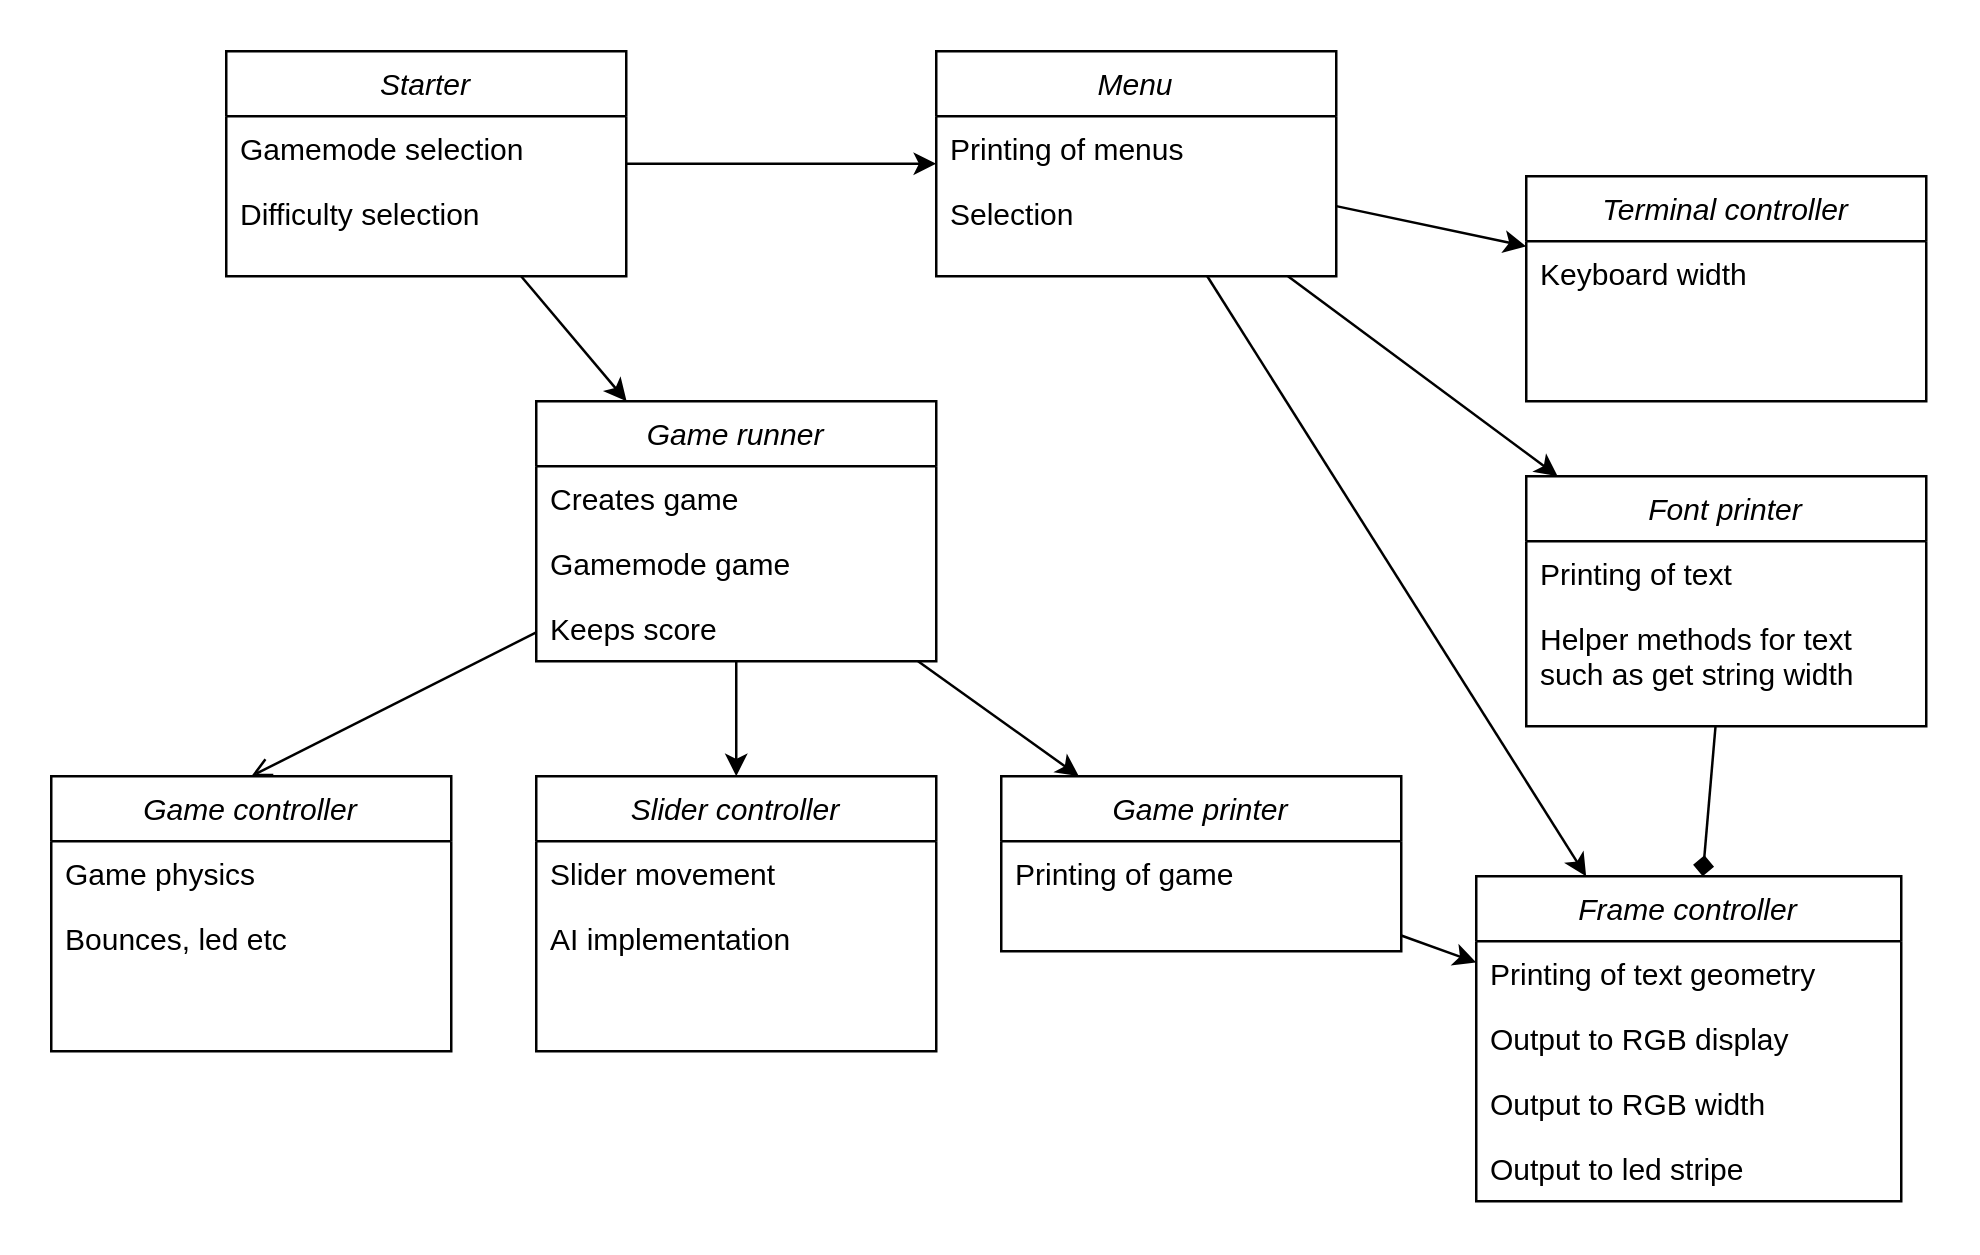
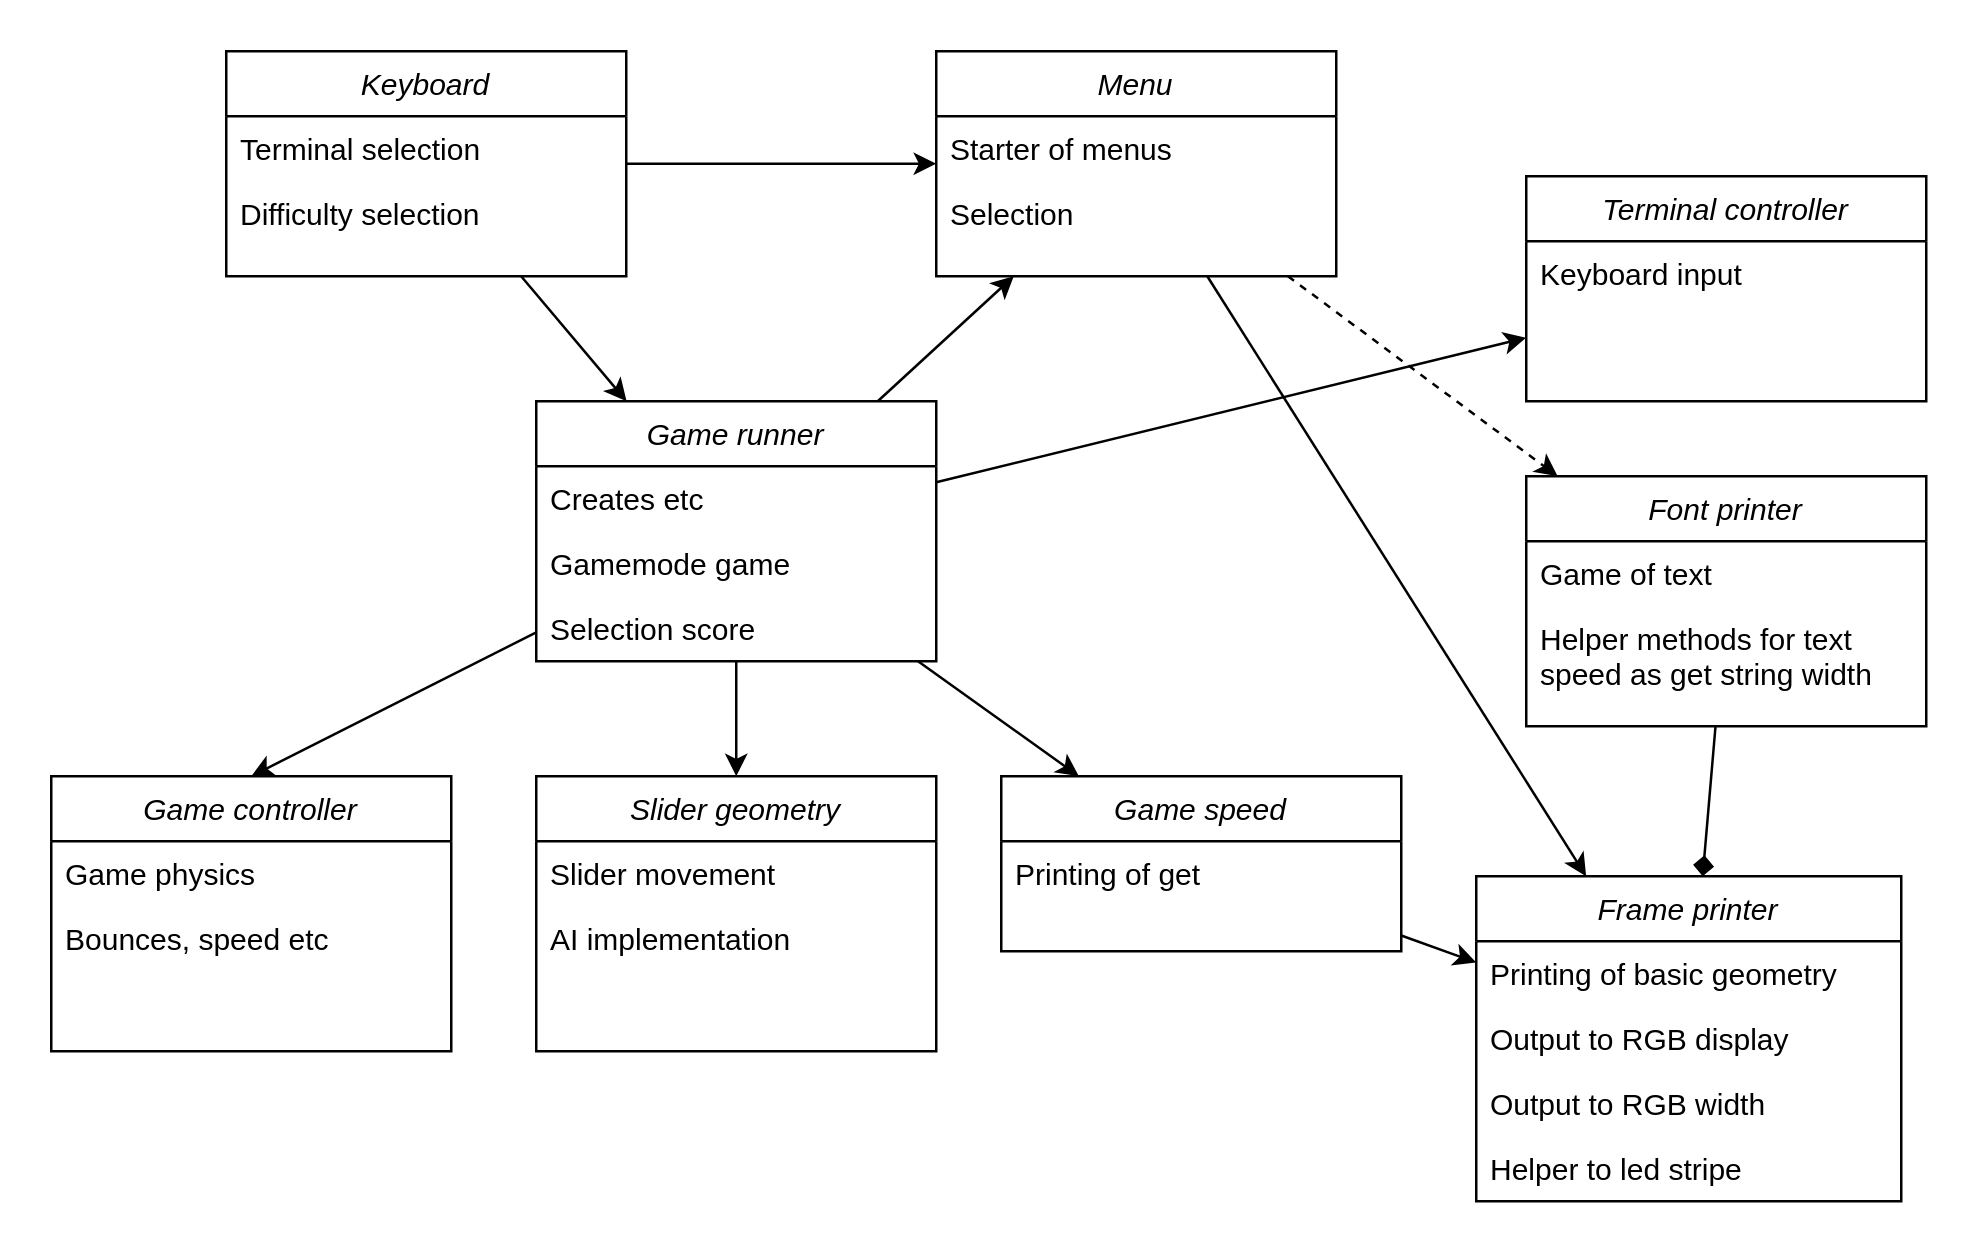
node "Starter": label "Starter" -> "Keyboard"
node "Gamemode selection": label "Gamemode selection" -> "Terminal selection"
node "Printing of menus": label "Printing of menus" -> "Starter of menus"
edge "Menu" -> "Terminal controller": removed
node "Keyboard width": label "Keyboard width" -> "Keyboard input"
edge "Game runner" -> "Menu": added
edge "Menu" -> "Font printer": style solid -> dashed
edge "Game runner" -> "Terminal controller": added
node "Creates game": label "Creates game" -> "Creates etc"
node "Printing of text": label "Printing of text" -> "Game of text"
node "Keeps score": label "Keeps score" -> "Selection score"
node "Helper methods for text such as get string width": label "Helper methods for text such as get string width" -> "Helper methods for text speed as get string width"
edge "Game runner" -> "Game controller": arrowhead open -> classic
node "Slider controller": label "Slider controller" -> "Slider geometry"
node "Game printer": label "Game printer" -> "Game speed"
node "Printing of game": label "Printing of game" -> "Printing of get"
node "Frame controller": label "Frame controller" -> "Frame printer"
node "Bounces, led etc": label "Bounces, led etc" -> "Bounces, speed etc"
node "Printing of text geometry": label "Printing of text geometry" -> "Printing of basic geometry"
node "Output to led stripe": label "Output to led stripe" -> "Helper to led stripe"
